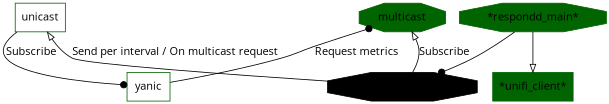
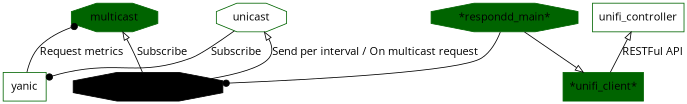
node "unicast": shape box -> octagon
node "unifi_controller": added
